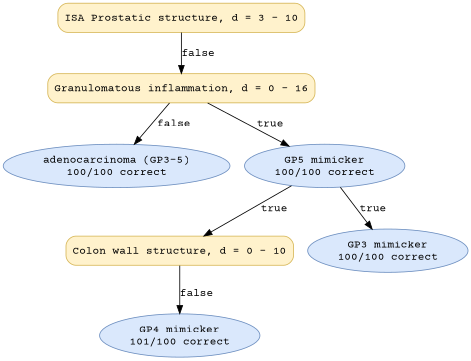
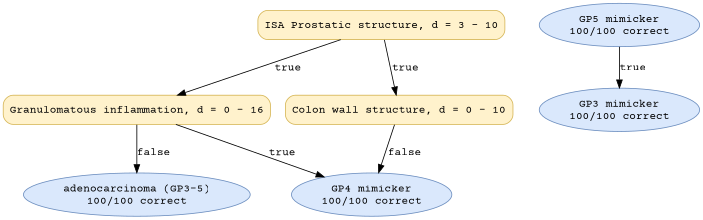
edge "ISA Prostatic structure, d = 3 - 10" -> "Granulomatous inflammation, d = 0 - 16": label "false" -> "true"
edge "Granulomatous inflammation, d = 0 - 16" -> "GP5 mimicker": now "Granulomatous inflammation, d = 0 - 16" -> "GP4 mimicker"
edge "GP5 mimicker" -> "Colon wall structure, d = 0 - 10": now "ISA Prostatic structure, d = 3 - 10" -> "Colon wall structure, d = 0 - 10"
node "GP4 mimicker": text "101/100 correct" -> "100/100 correct"
